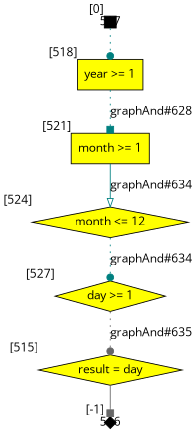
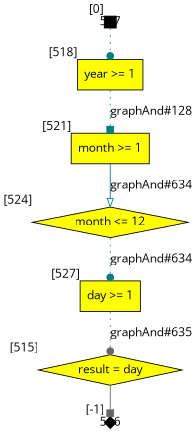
edge "year >= 1 [518]" -> "month >= 1 [521]": label "graphAnd#628" -> "graphAnd#128"
node "day >= 1 [527]": shape diamond -> box
